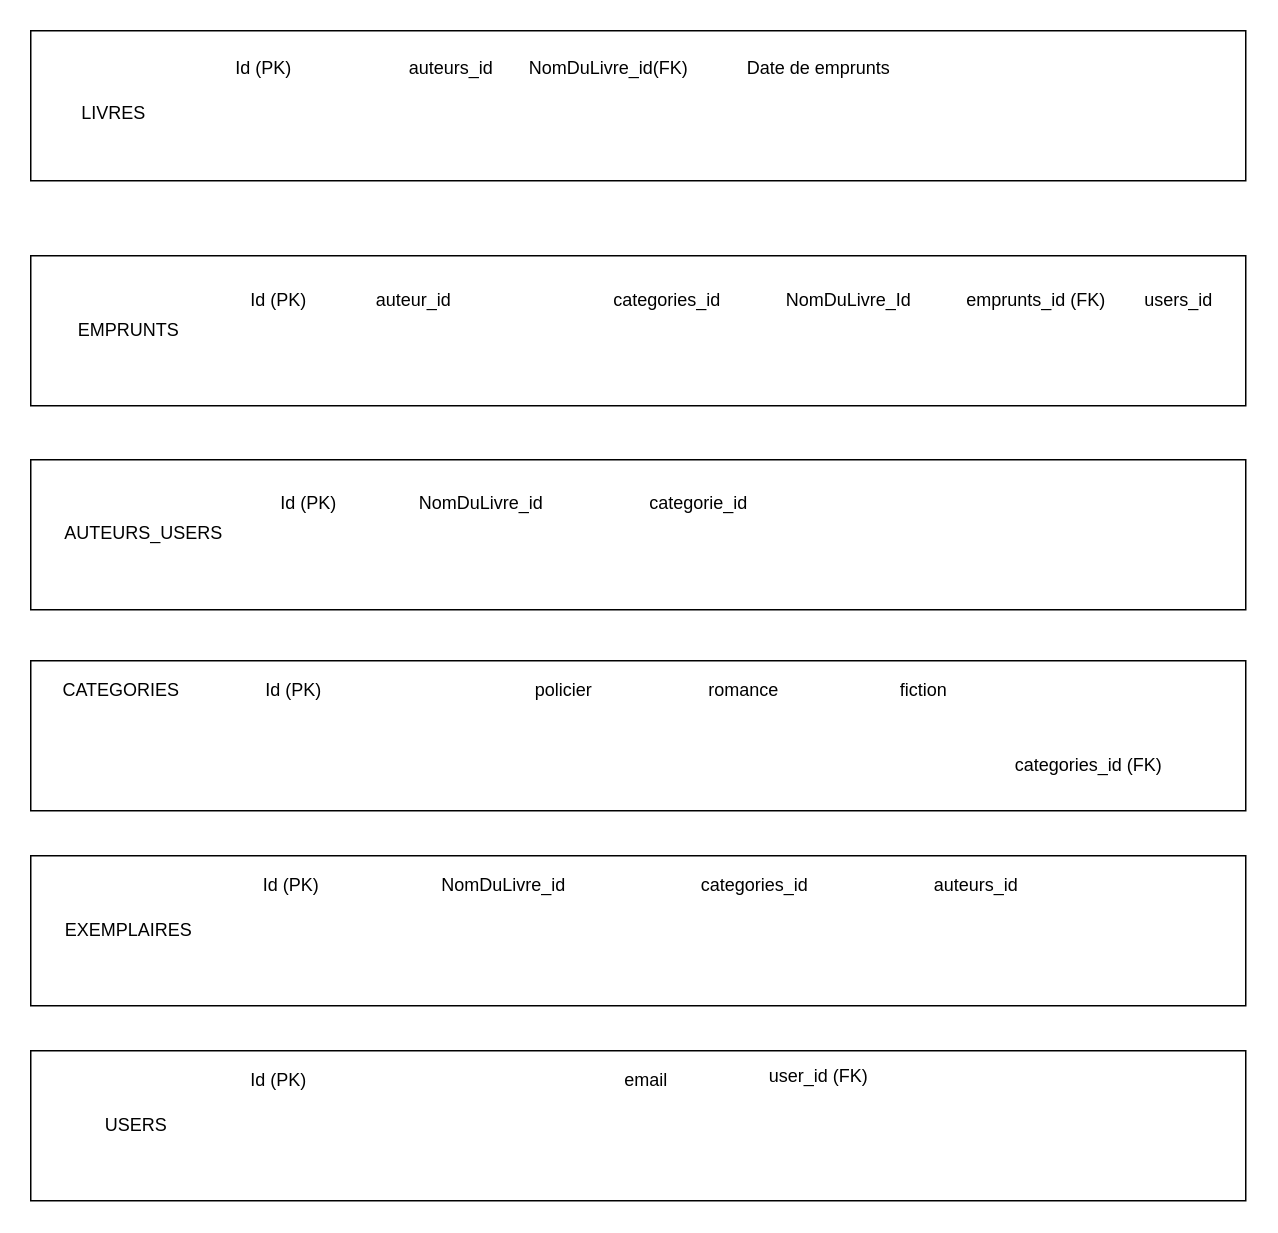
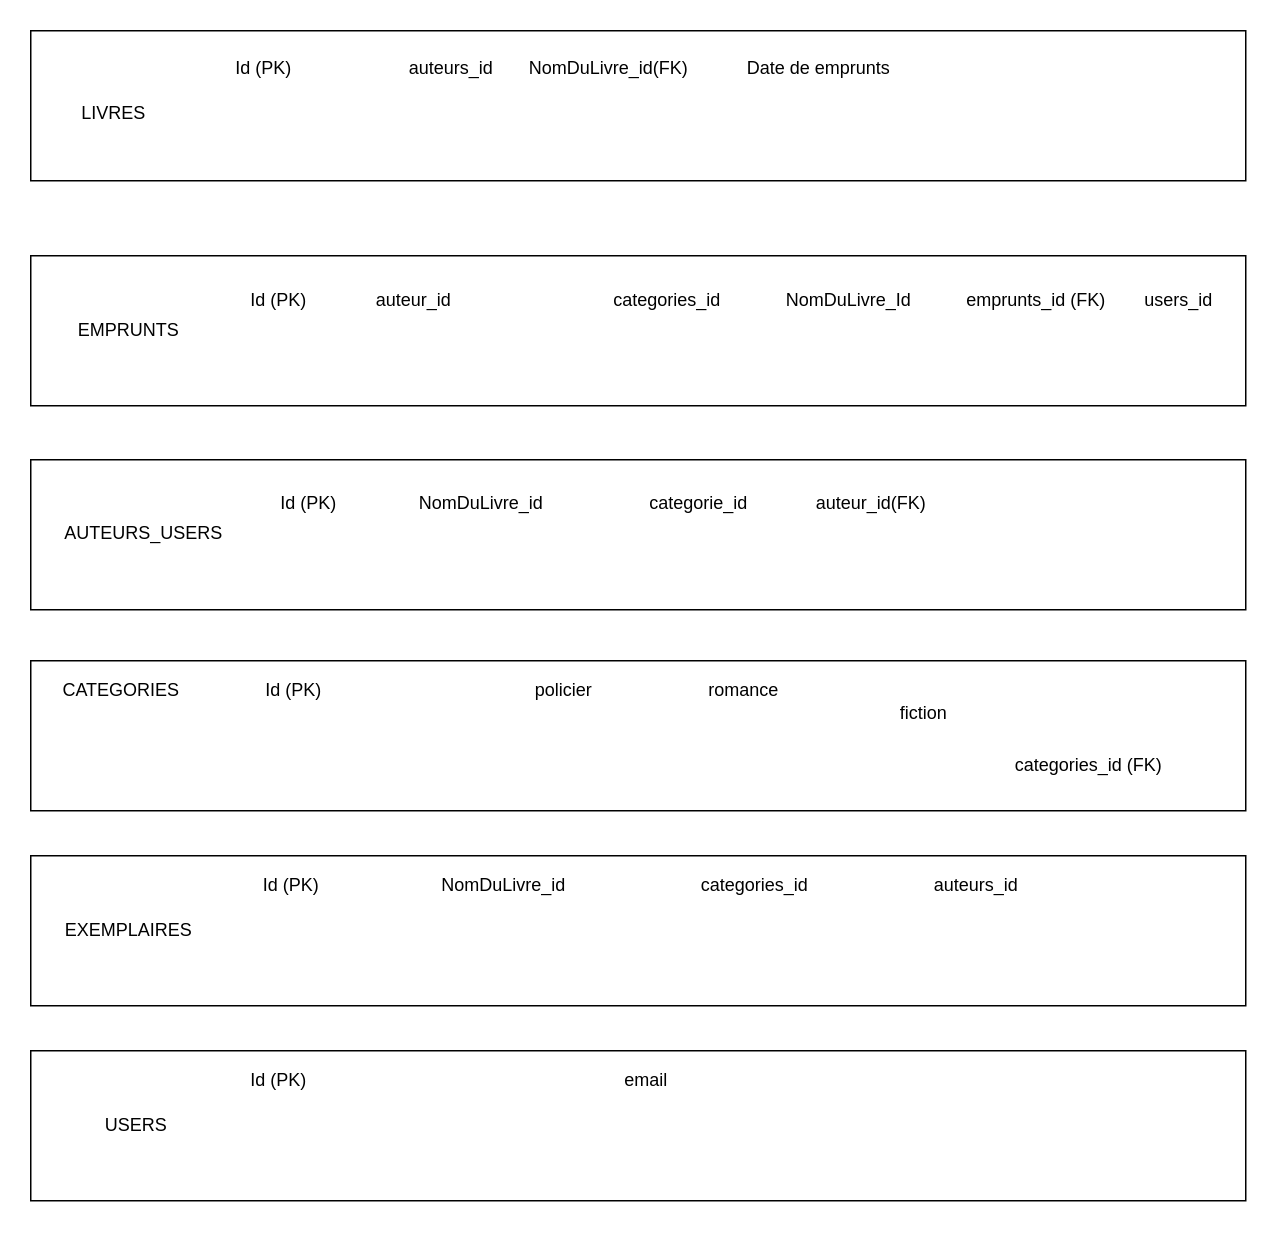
node "auteur_id(FK)": added
node "fiction": moved (923, 691) -> (923, 713)
node "user_id (FK)": removed
